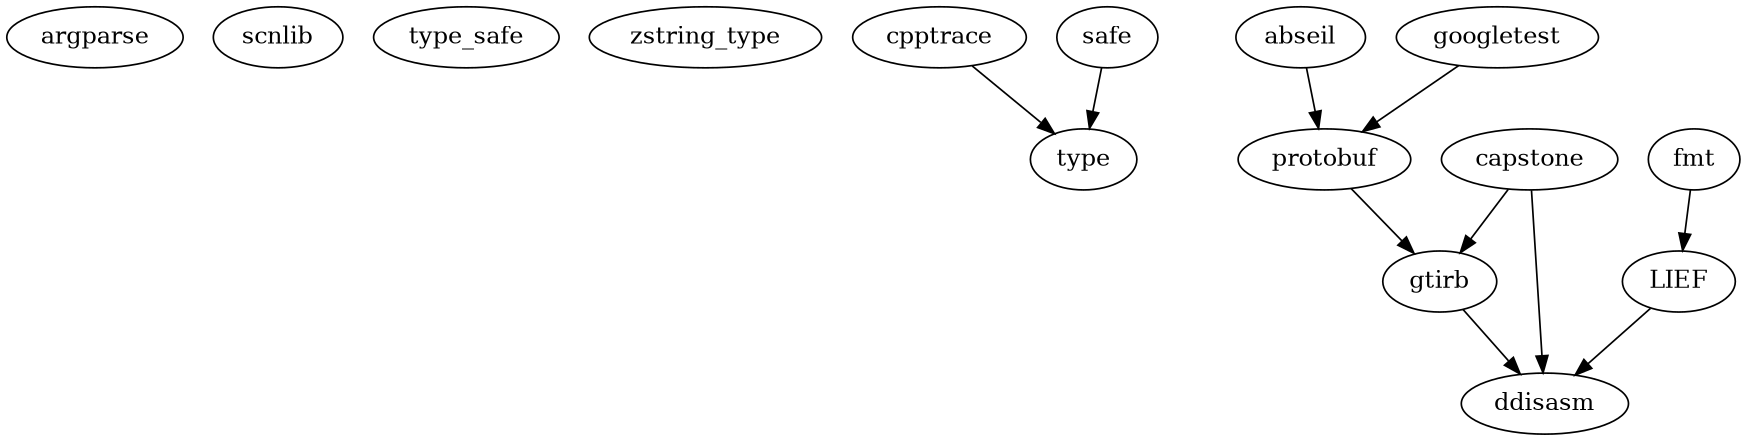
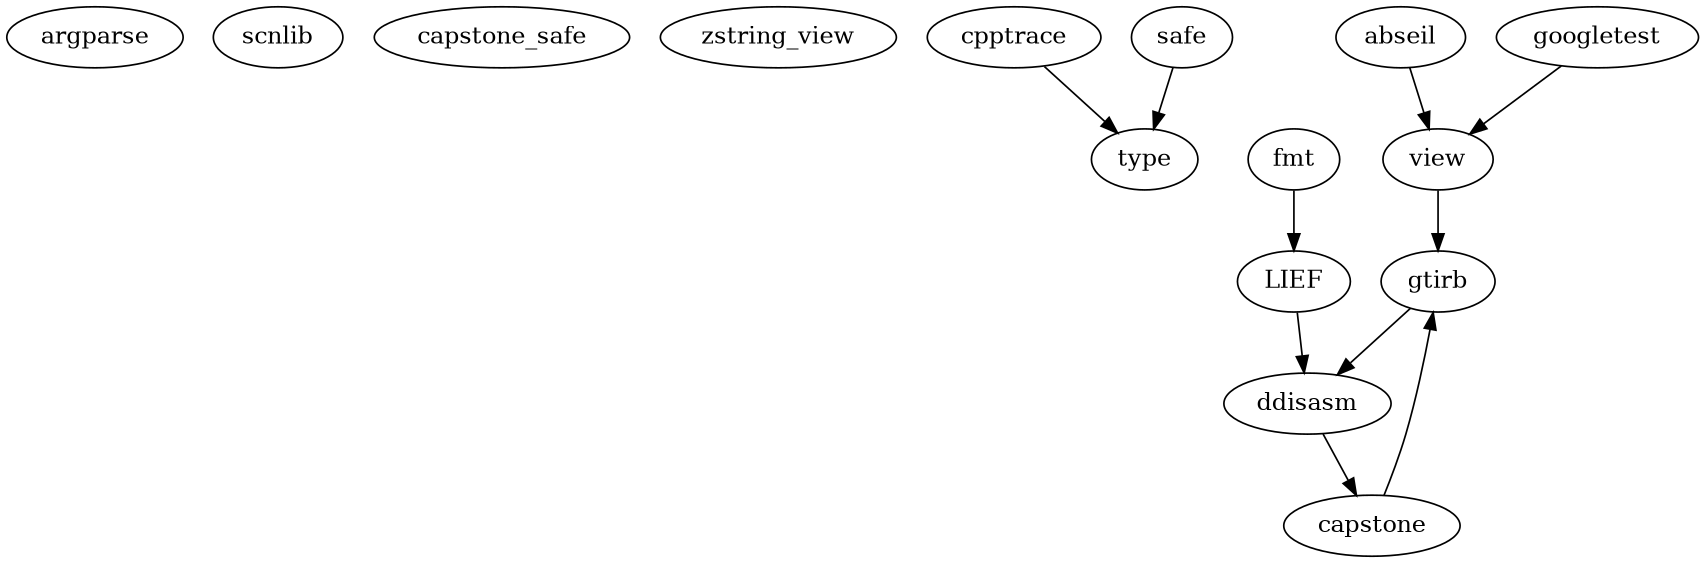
node "type_safe": label "type_safe" -> "capstone_safe"
node "zstring_type": label "zstring_type" -> "zstring_view"
node "protobuf": label "protobuf" -> "view"
edge "capstone" -> "ddisasm": reversed
